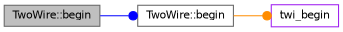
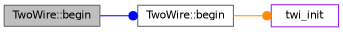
node "twi_begin": label "twi_begin" -> "twi_init"
